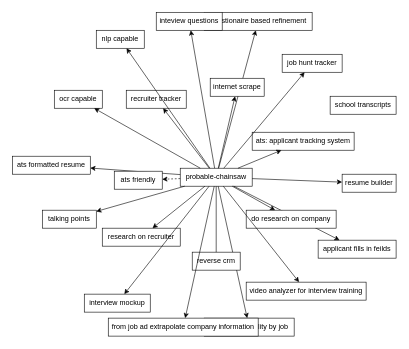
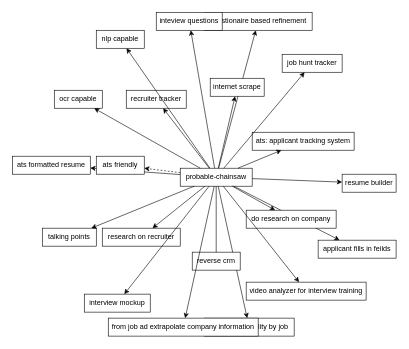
node "school transcripts": removed
node "ats friendly": moved (138, 180) -> (120, 165)
node "talking points": moved (69, 219) -> (69, 237)
